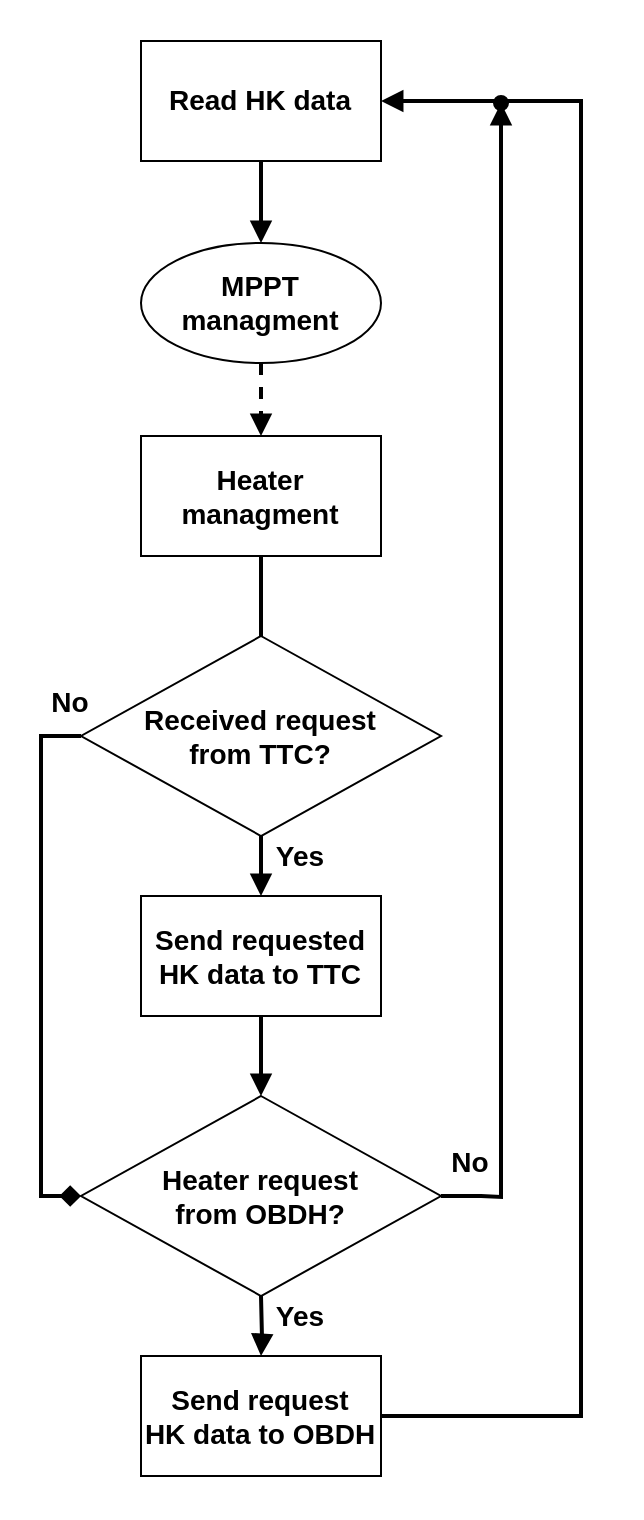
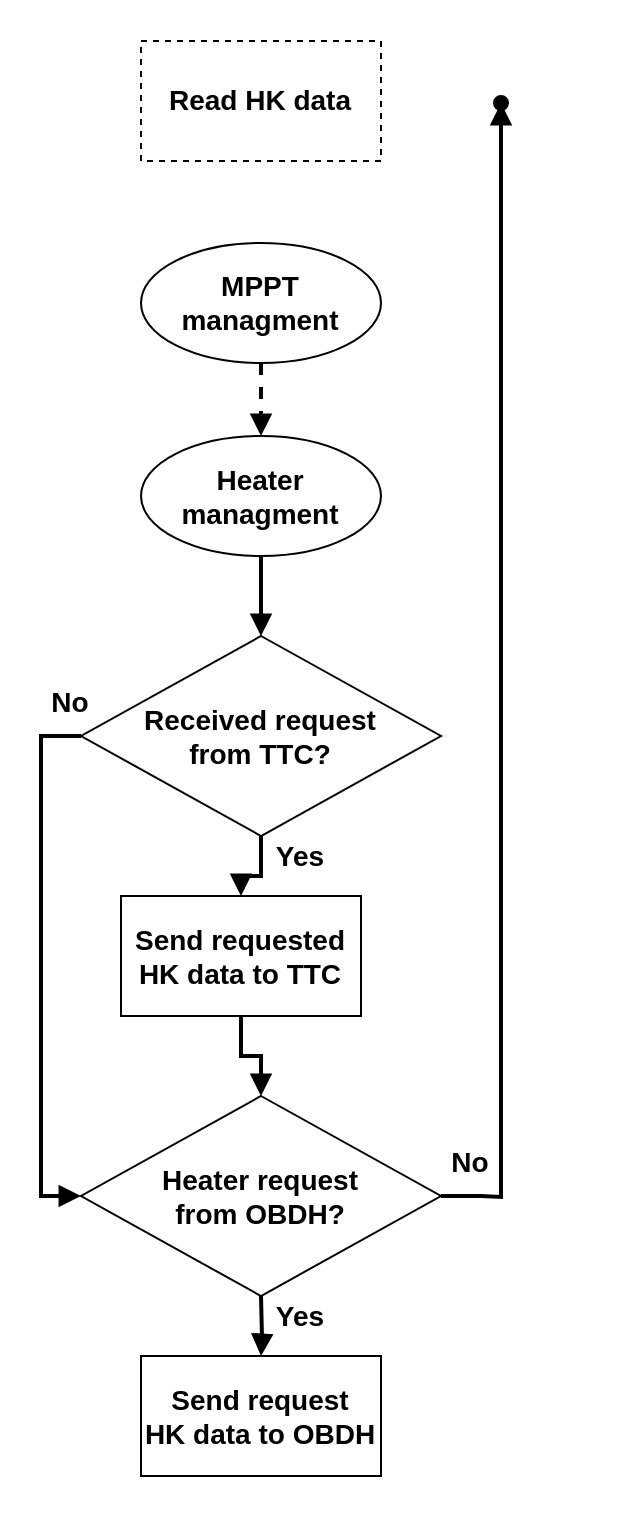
node "Read HK data": style solid -> dashed
edge "Read HK data" -> "MPPT managment": removed
node "Heater managment": shape rectangle -> ellipse
edge "Heater managment" -- "Received request from TTC?": arrowhead none -> block
edge "Send request HK data to OBDH" -> "Read HK data": removed
node "Send requested HK data to TTC": moved (261, 956) -> (241, 956)
edge "Received request from TTC?" -> "Heater request from OBDH?": arrowhead diamond -> block
